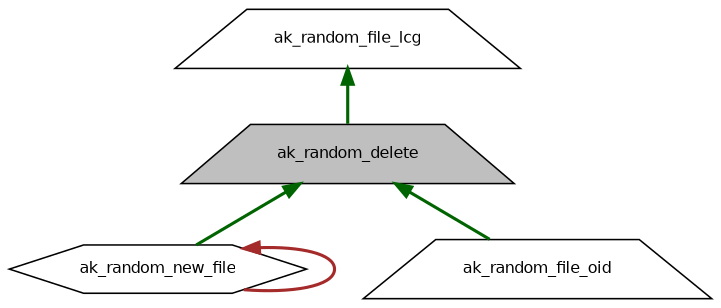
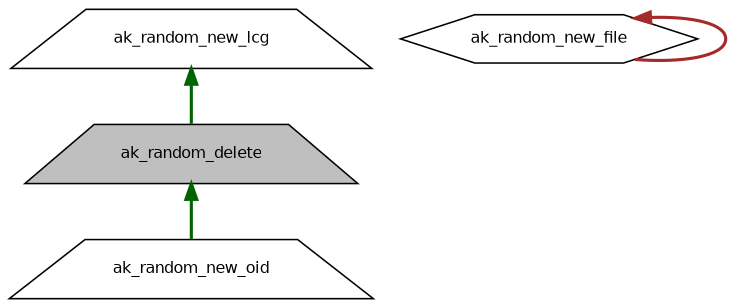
node "ak_random_file_lcg": label "ak_random_file_lcg" -> "ak_random_new_lcg"
edge "ak_random_new_file" -> "ak_random_delete": removed
node "ak_random_file_oid": label "ak_random_file_oid" -> "ak_random_new_oid"
